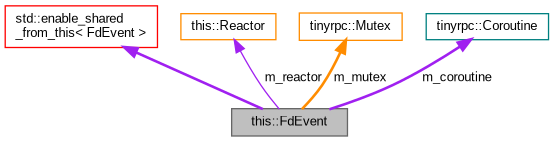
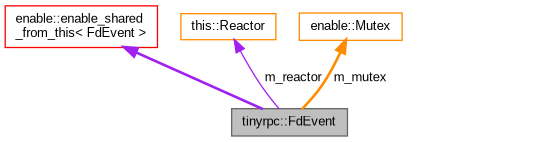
node "std::enable_shared _from_this< FdEvent >": label "std::enable_shared _from_this< FdEvent >" -> "enable::enable_shared _from_this< FdEvent >"
node "tinyrpc::Mutex": label "tinyrpc::Mutex" -> "enable::Mutex"
node "tinyrpc::Coroutine": removed
node "this::FdEvent": label "this::FdEvent" -> "tinyrpc::FdEvent"
